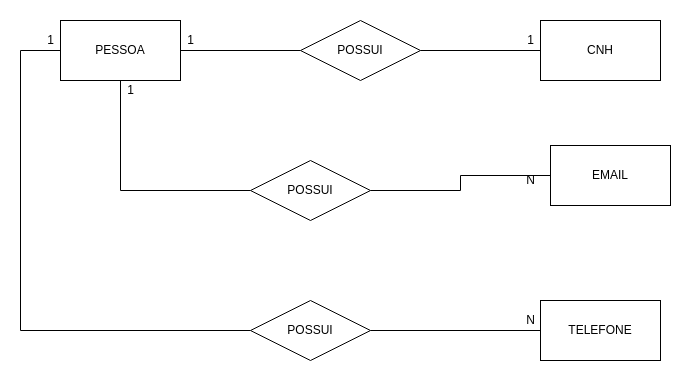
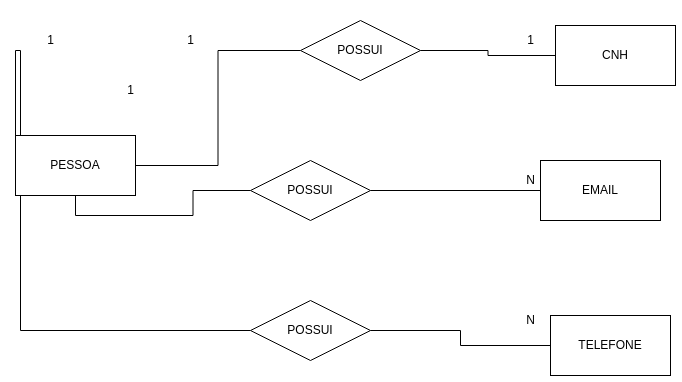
node "PESSOA": moved (121, 51) -> (76, 166)
node "CNH": moved (601, 51) -> (616, 56)
node "EMAIL": moved (611, 176) -> (601, 191)
node "TELEFONE": moved (601, 331) -> (611, 346)
